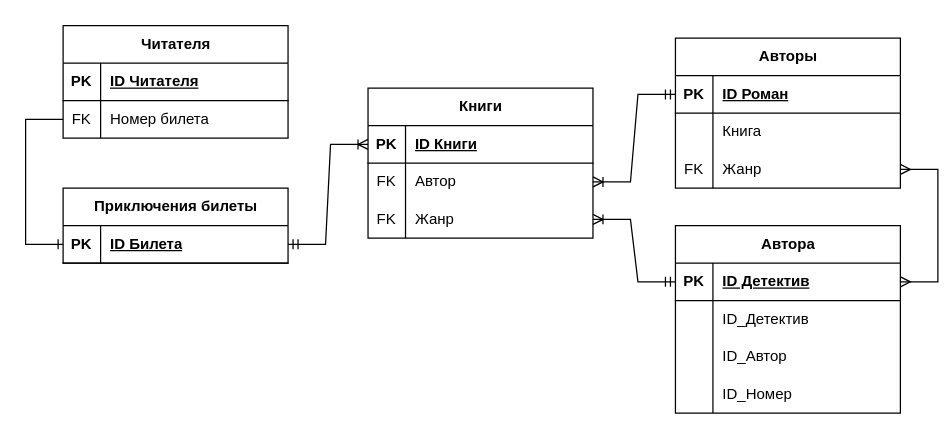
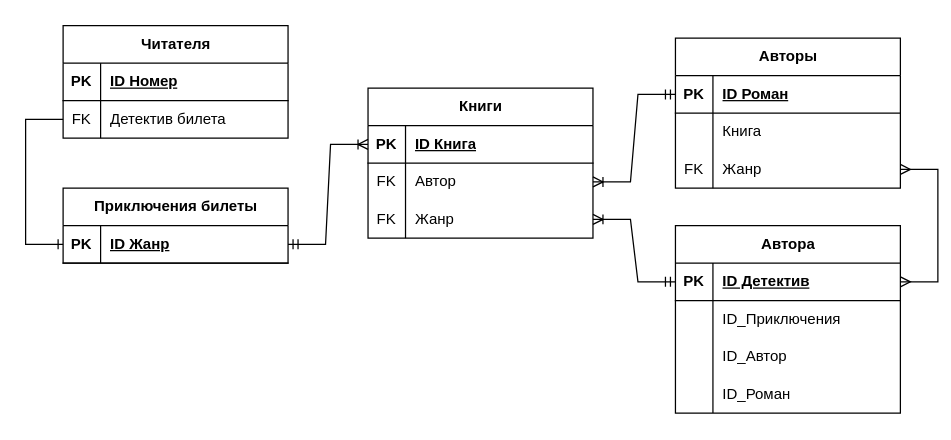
node "ID Читателя": label "ID Читателя" -> "ID Номер"
node "Номер билета": label "Номер билета" -> "Детектив билета"
node "ID Книги": label "ID Книги" -> "ID Книга"
node "ID Билета": label "ID Билета" -> "ID Жанр"
node "ID_Детектив": label "ID_Детектив" -> "ID_Приключения"
node "ID_Номер": label "ID_Номер" -> "ID_Роман"
